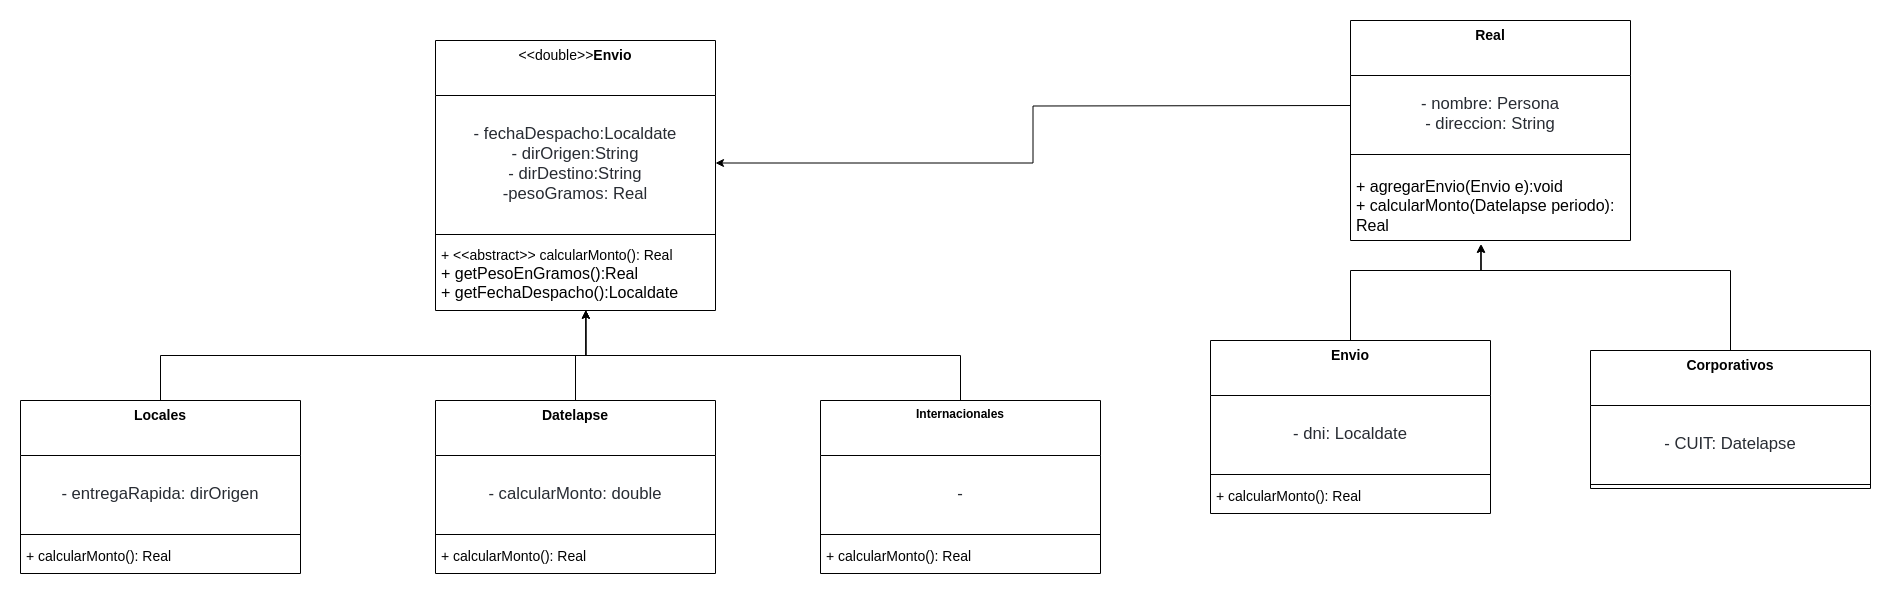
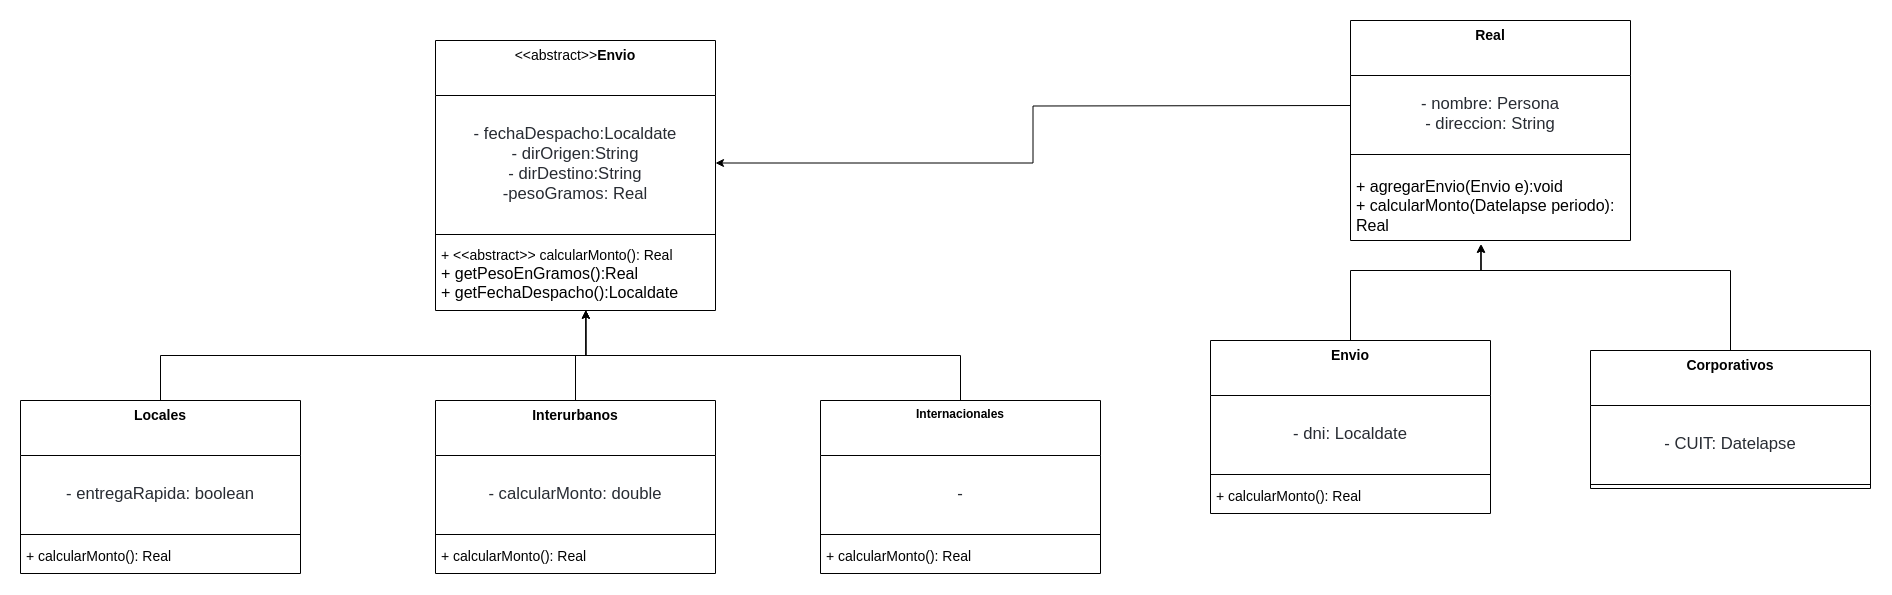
node "<<double>>Envio": label "<<double>>Envio" -> "<<abstract>>Envio"
node "Datelapse": label "Datelapse" -> "Interurbanos"
node "- entregaRapida: dirOrigen": label "- entregaRapida: dirOrigen" -> "- entregaRapida: boolean"
